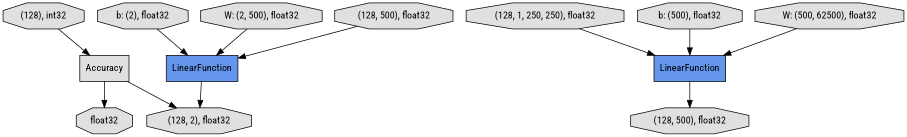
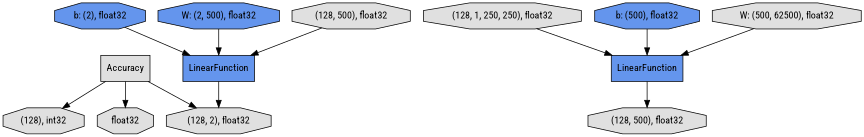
node "b: (2), float32": fillcolor #e0e0e0 -> #6495ed
node "W: (2, 500), float32": fillcolor #e0e0e0 -> #6495ed
node "b: (500), float32": fillcolor #e0e0e0 -> #6495ed
edge "(128), int32" -> "Accuracy": reversed
